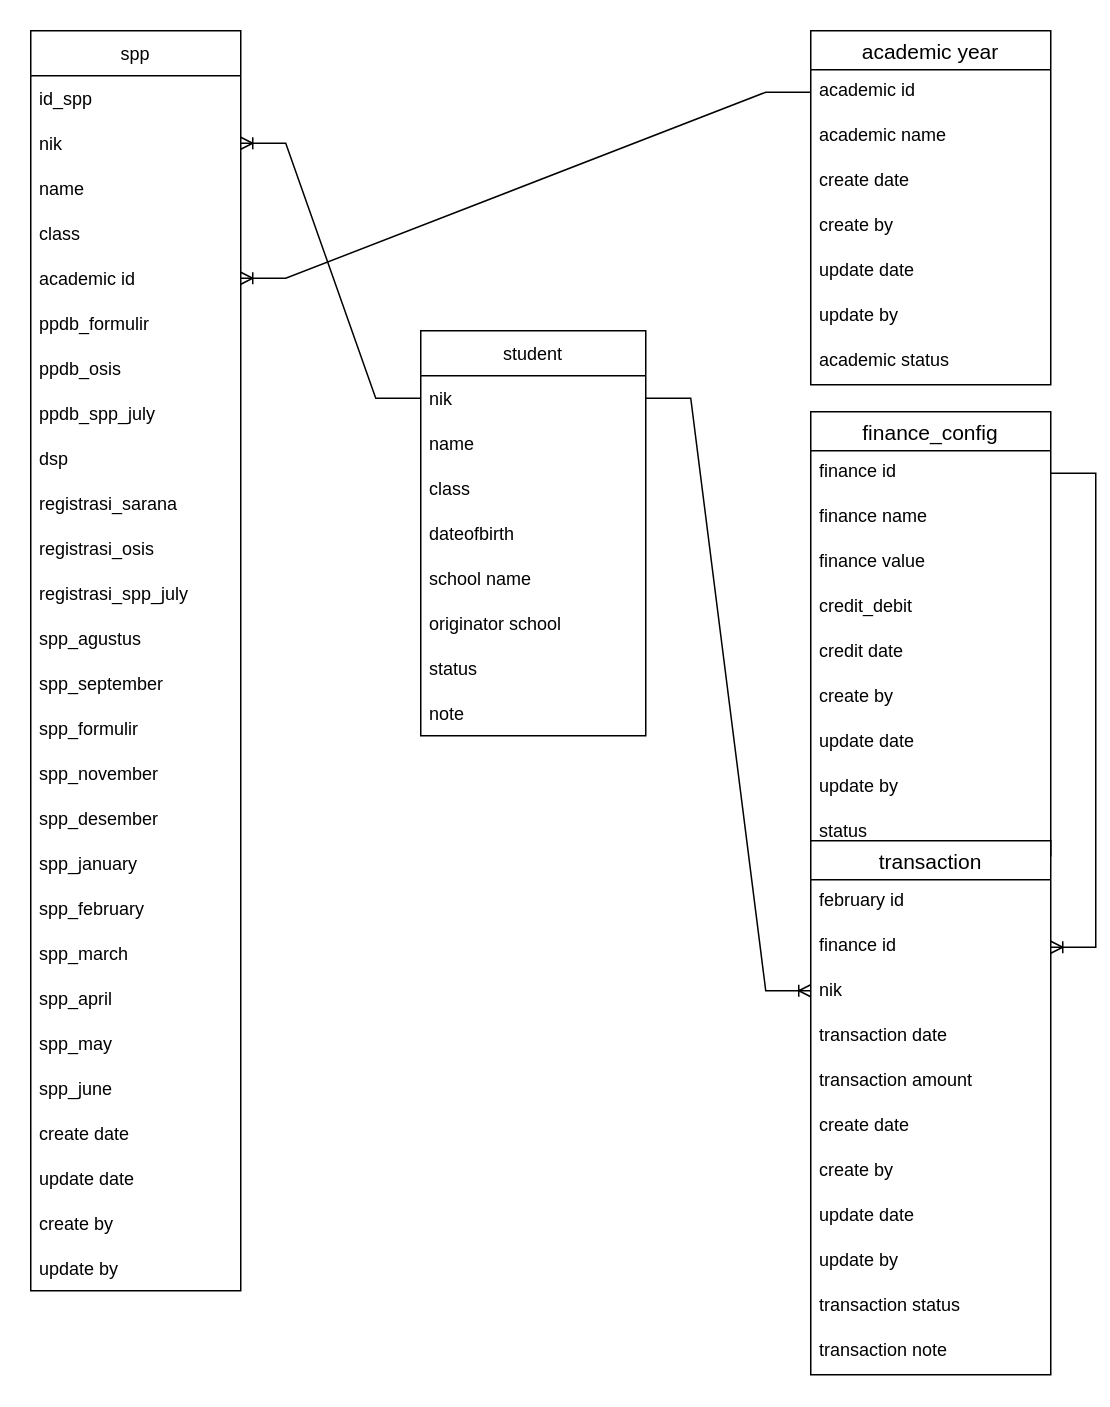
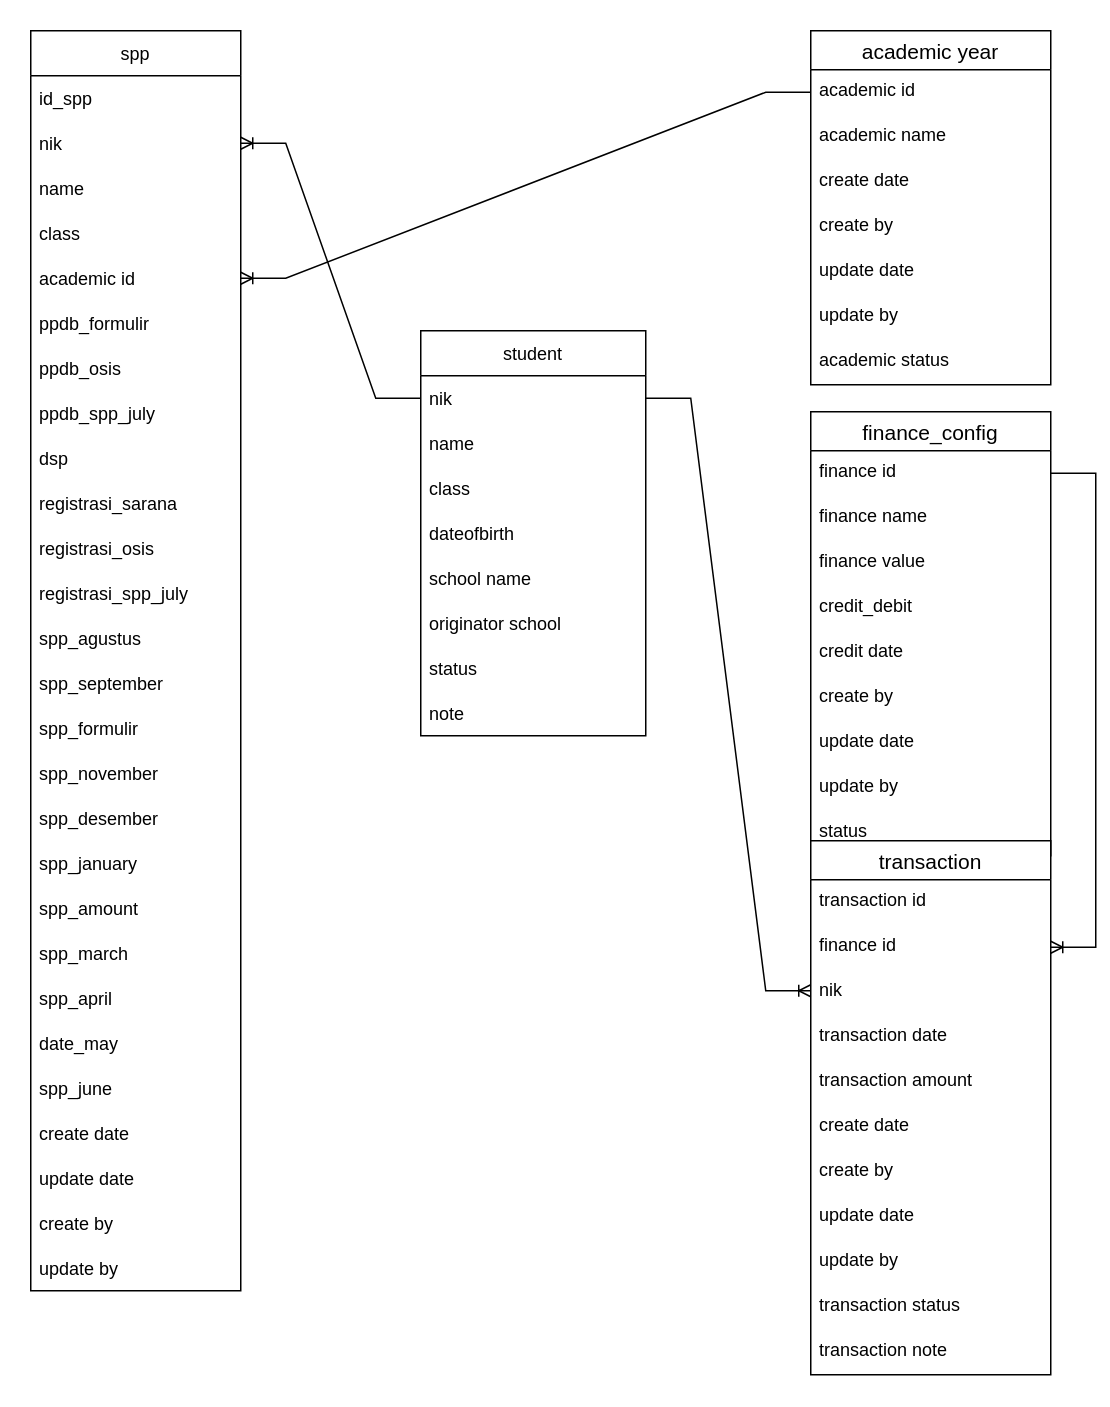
node "february id": label "february id" -> "transaction id"
node "spp_february": label "spp_february" -> "spp_amount"
node "spp_may": label "spp_may" -> "date_may"
